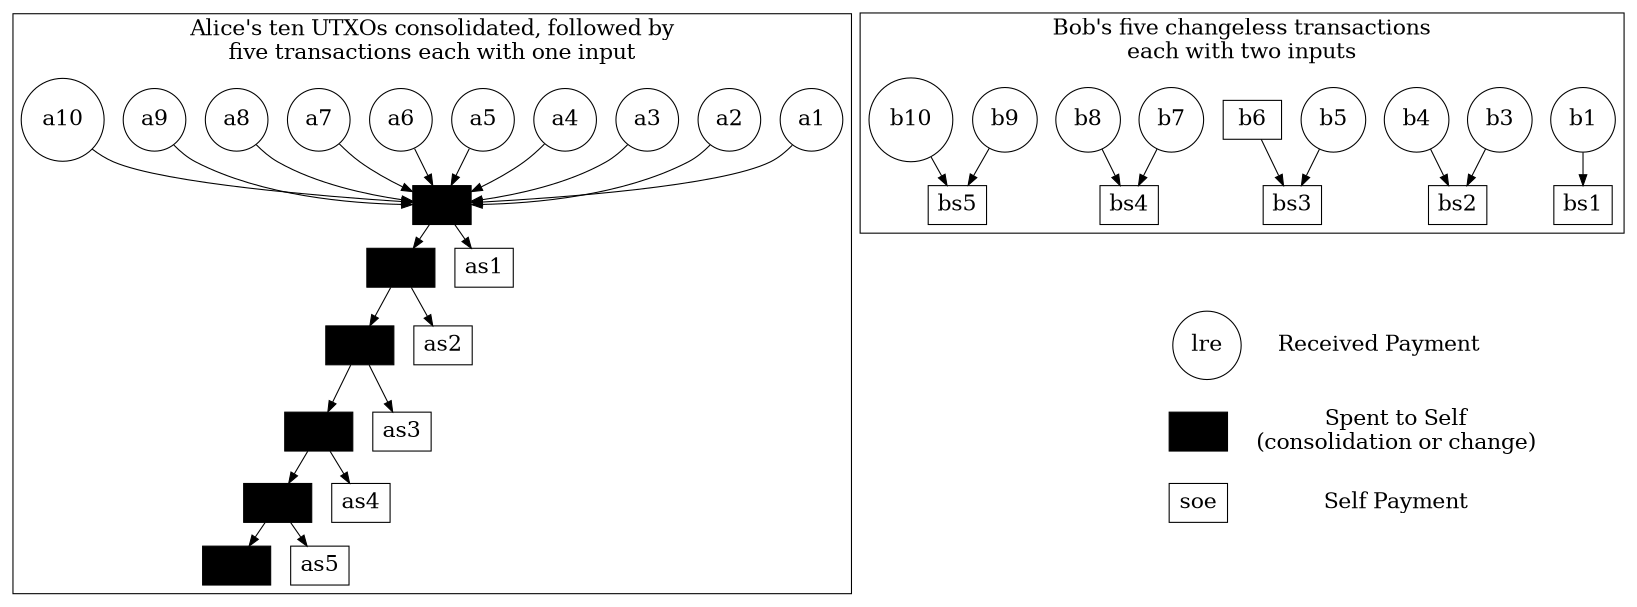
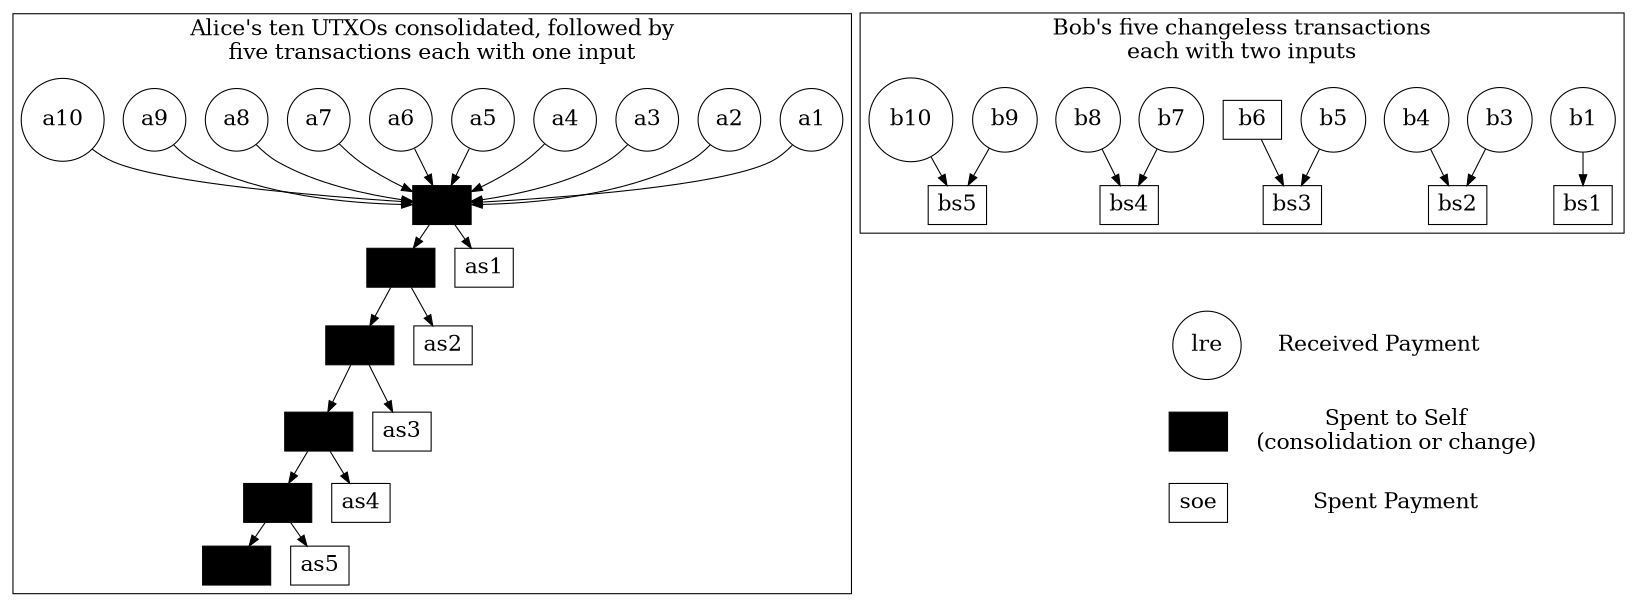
node "Self Payment": label "Self Payment" -> "Spent Payment"
